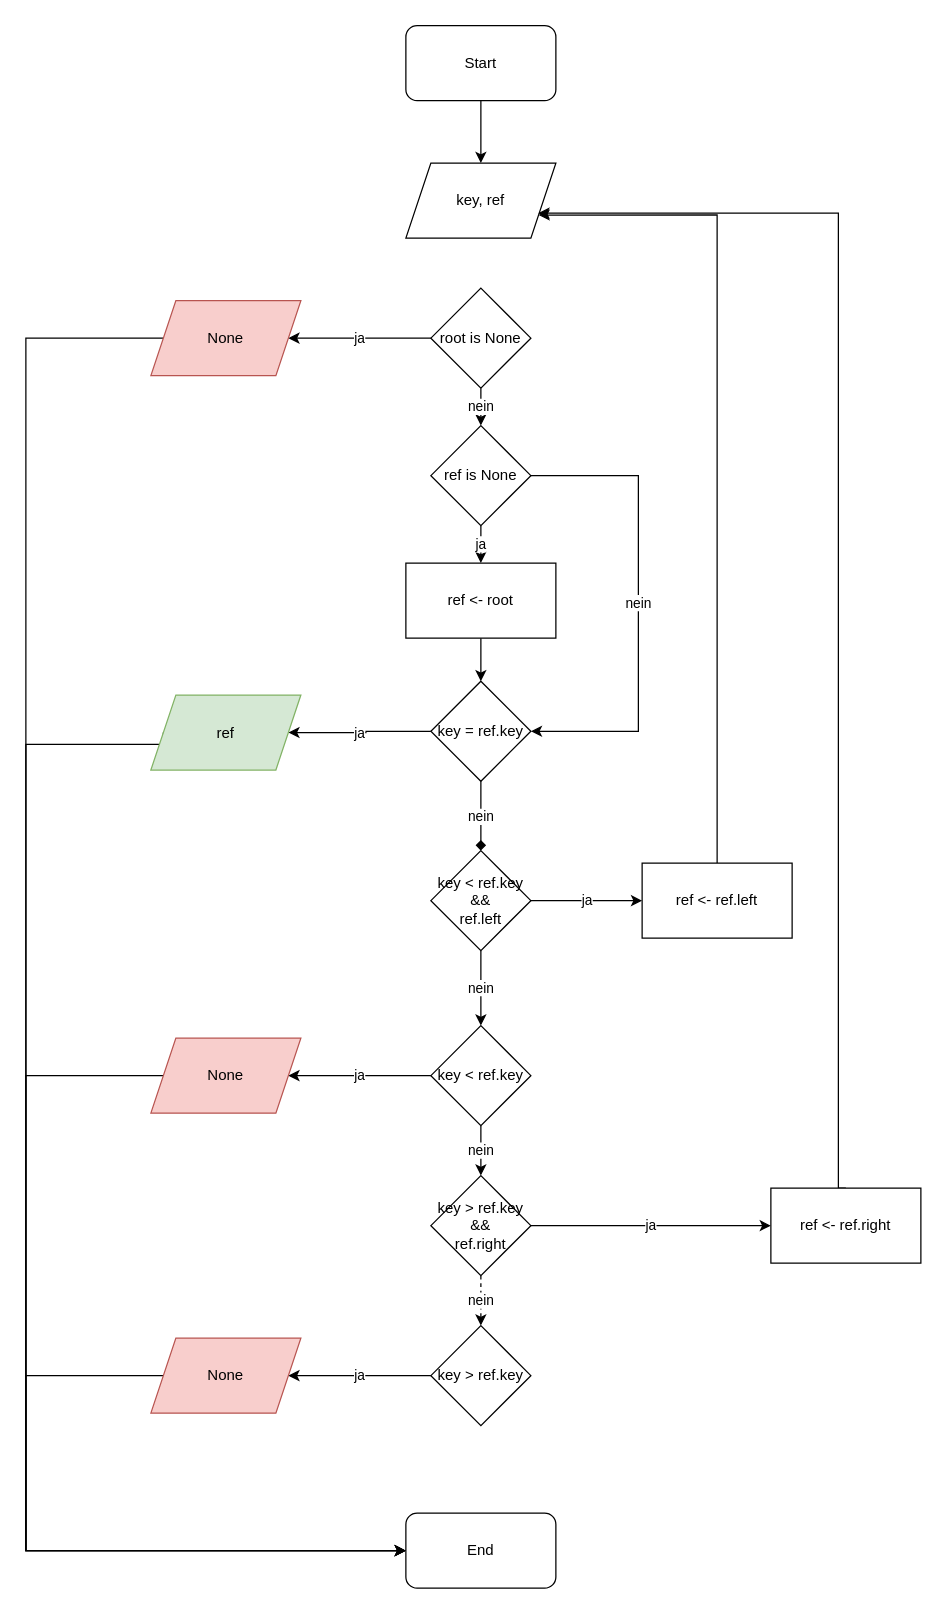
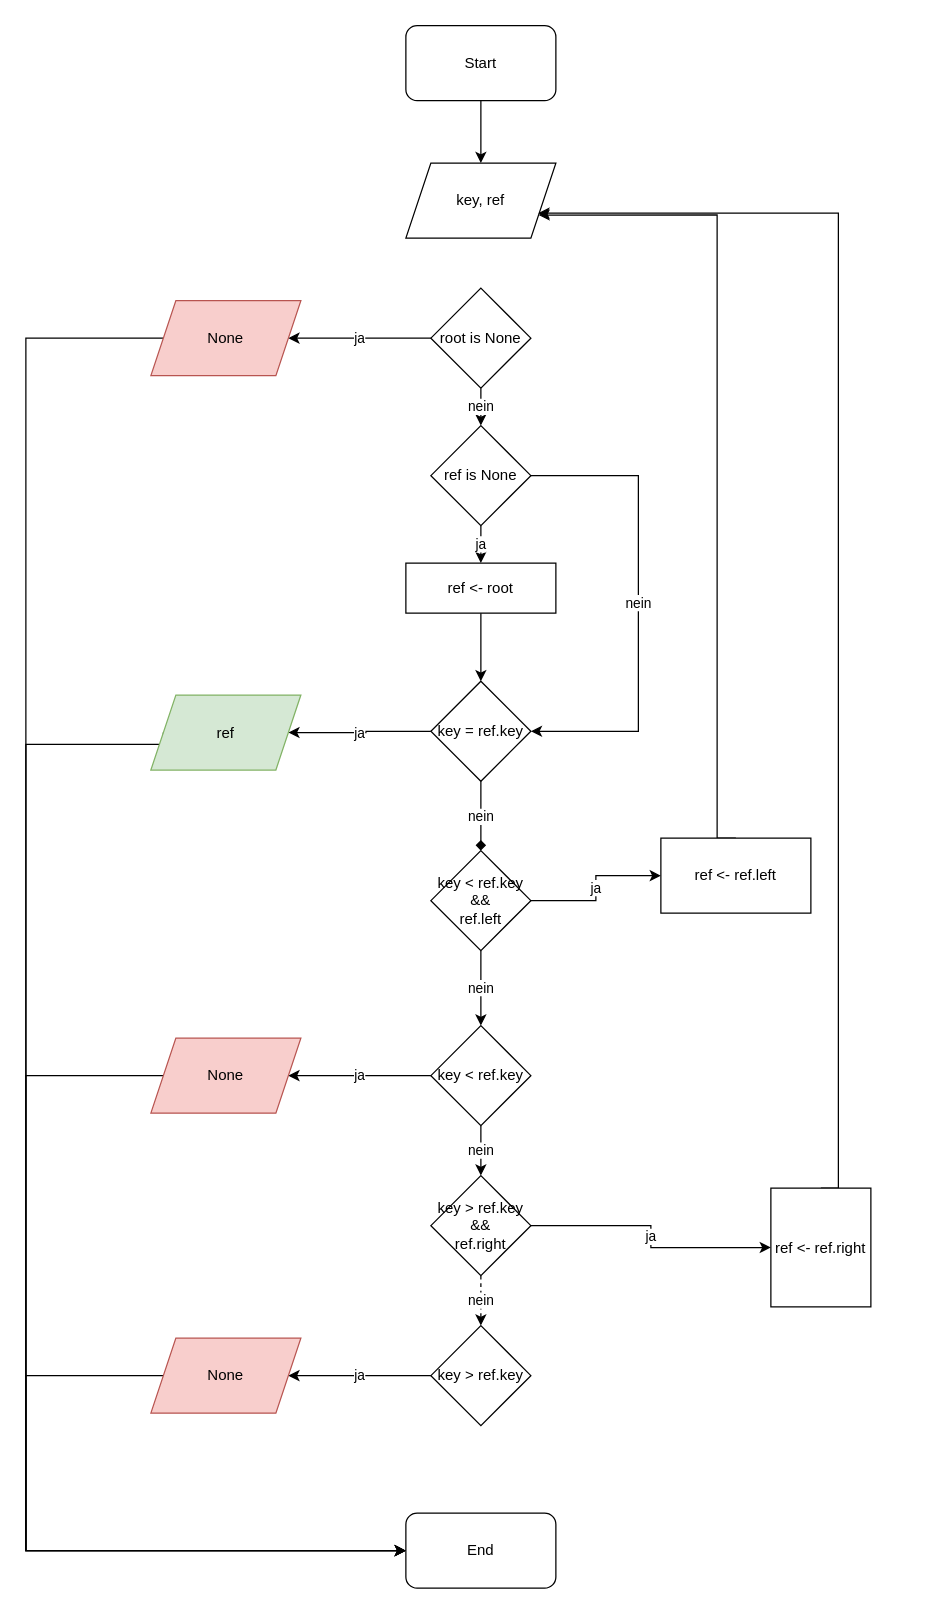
node "ref <- root": size 150x75 -> 150x50
node "ref <- ref.left": moved (717, 901) -> (736, 876)
node "ref <- ref.right": size 150x75 -> 100x119
